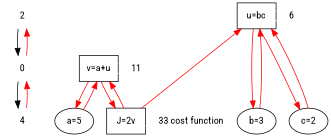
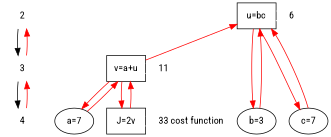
node "0": label "0" -> "3"
edge "J=2v" -> "u=bc": now "v=a+u" -> "u=bc"
node "a=5": label "a=5" -> "a=7"
node "c=2": label "c=2" -> "c=7"
